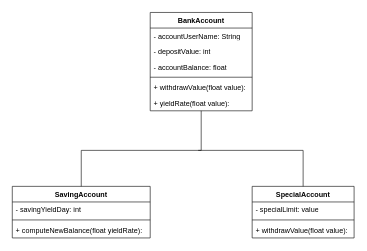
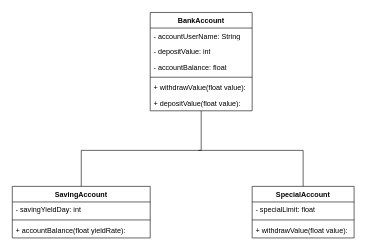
node "+ yieldRate(float value):": label "+ yieldRate(float value):" -> "+ depositValue(float value):"
node "- specialLimit: value": label "- specialLimit: value" -> "- specialLimit: float"
node "+ computeNewBalance(float yieldRate):": label "+ computeNewBalance(float yieldRate):" -> "+ accountBalance(float yieldRate):"
